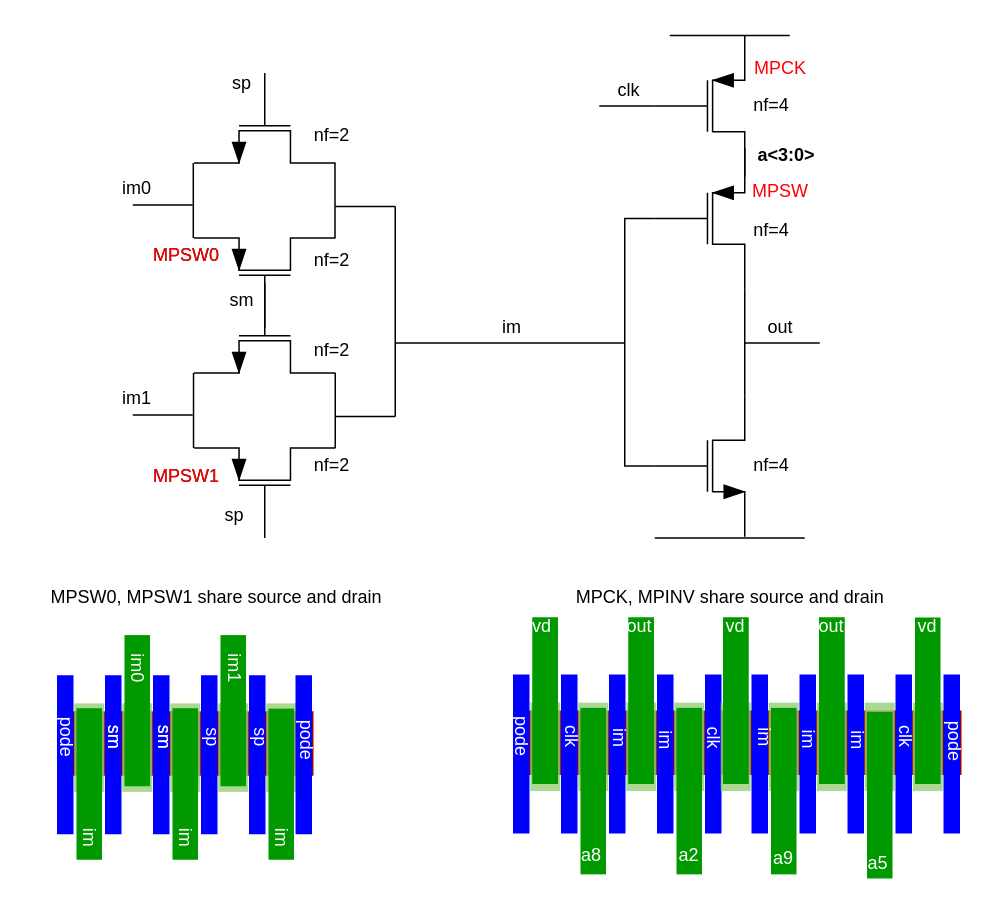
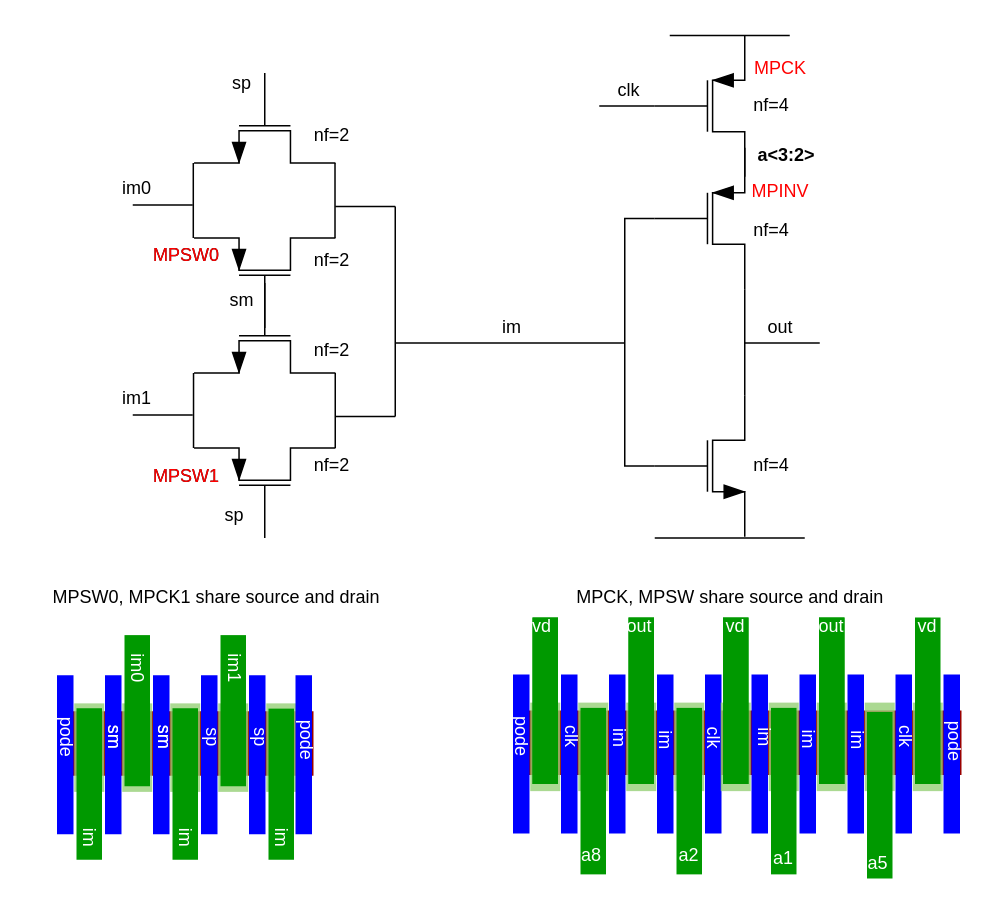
node "a<3:0>": label "a<3:0>" -> "a<3:2>"
node "MPSW": label "MPSW" -> "MPINV"
node "MPSW0, MPSW1 share source and drain": label "MPSW0, MPSW1 share source and drain" -> "MPSW0, MPCK1 share source and drain"
node "MPCK, MPINV share source and drain": label "MPCK, MPINV share source and drain" -> "MPCK, MPSW share source and drain"
node "a9": label "a9" -> "a1"
